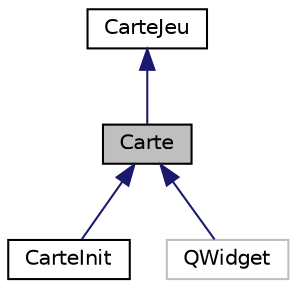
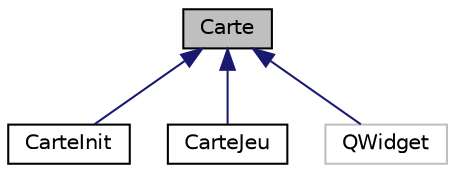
edge "Carte" -> "CarteJeu": reversed
